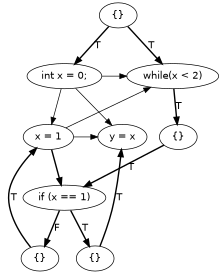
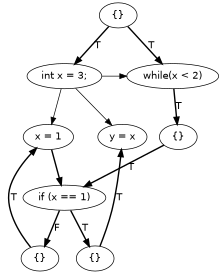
node "int x = 0;": label "int x = 0;" -> "int x = 3;"
edge "x = 1" -> "while(x < 2)": removed
edge "x = 1" -> "y = x": removed
